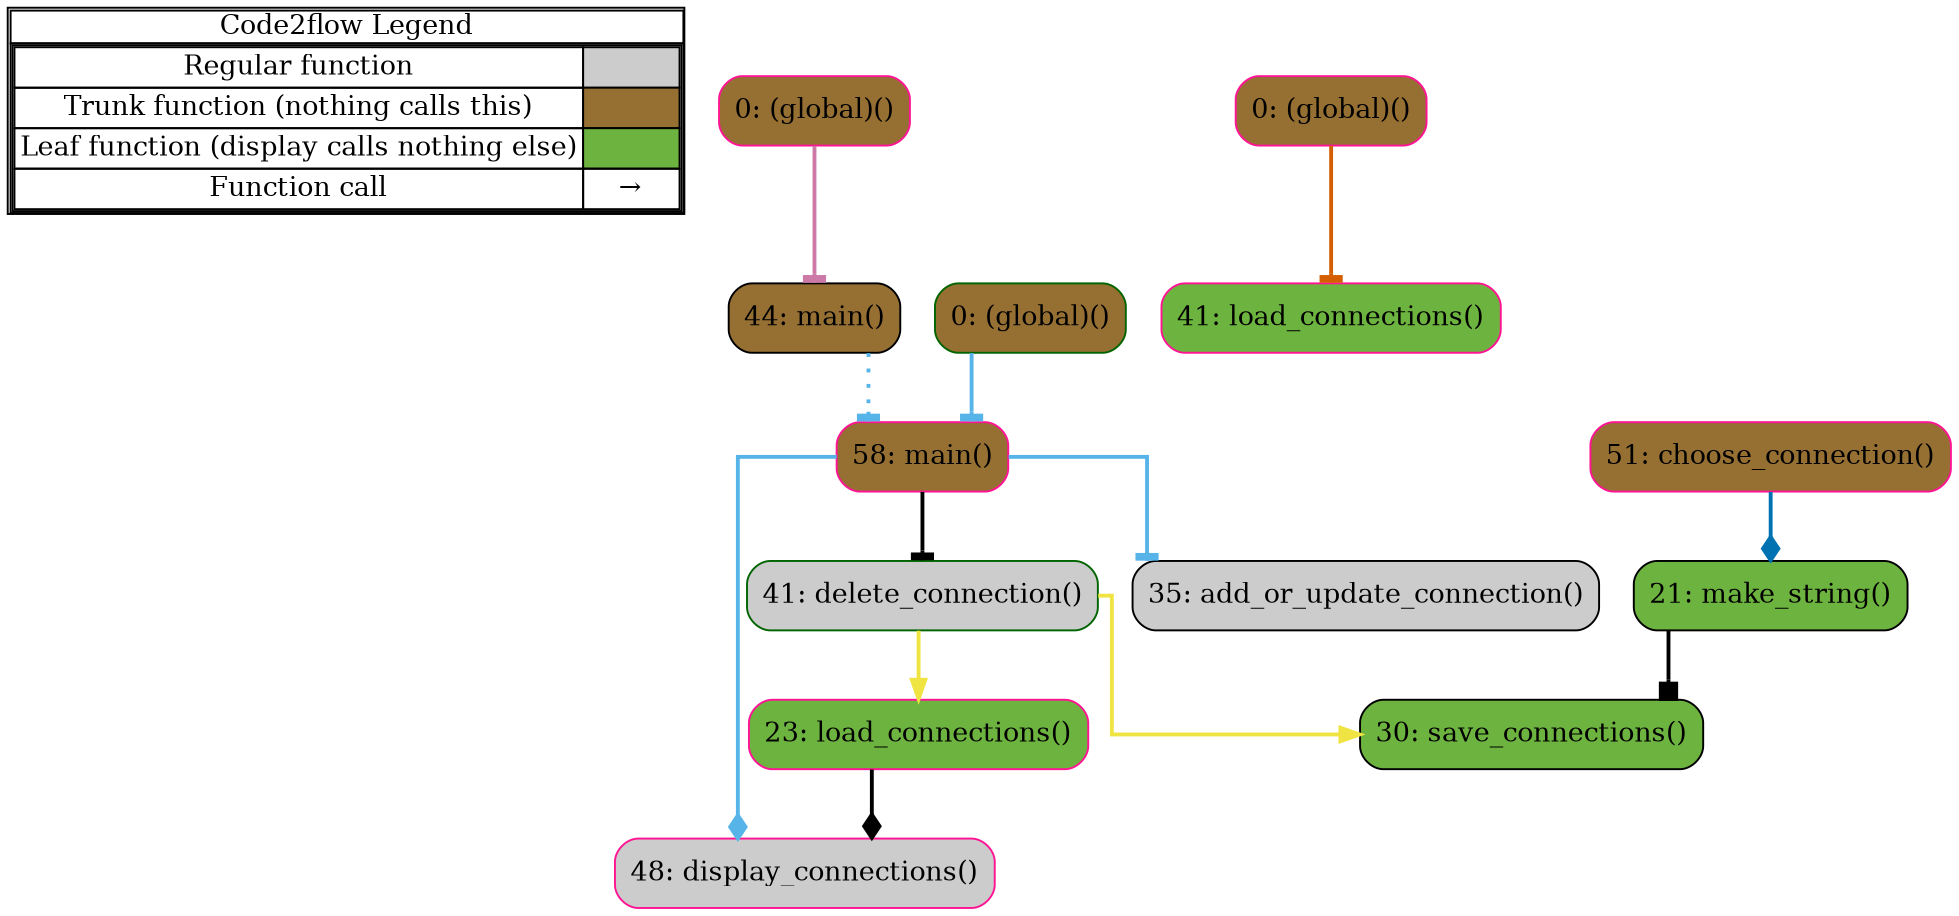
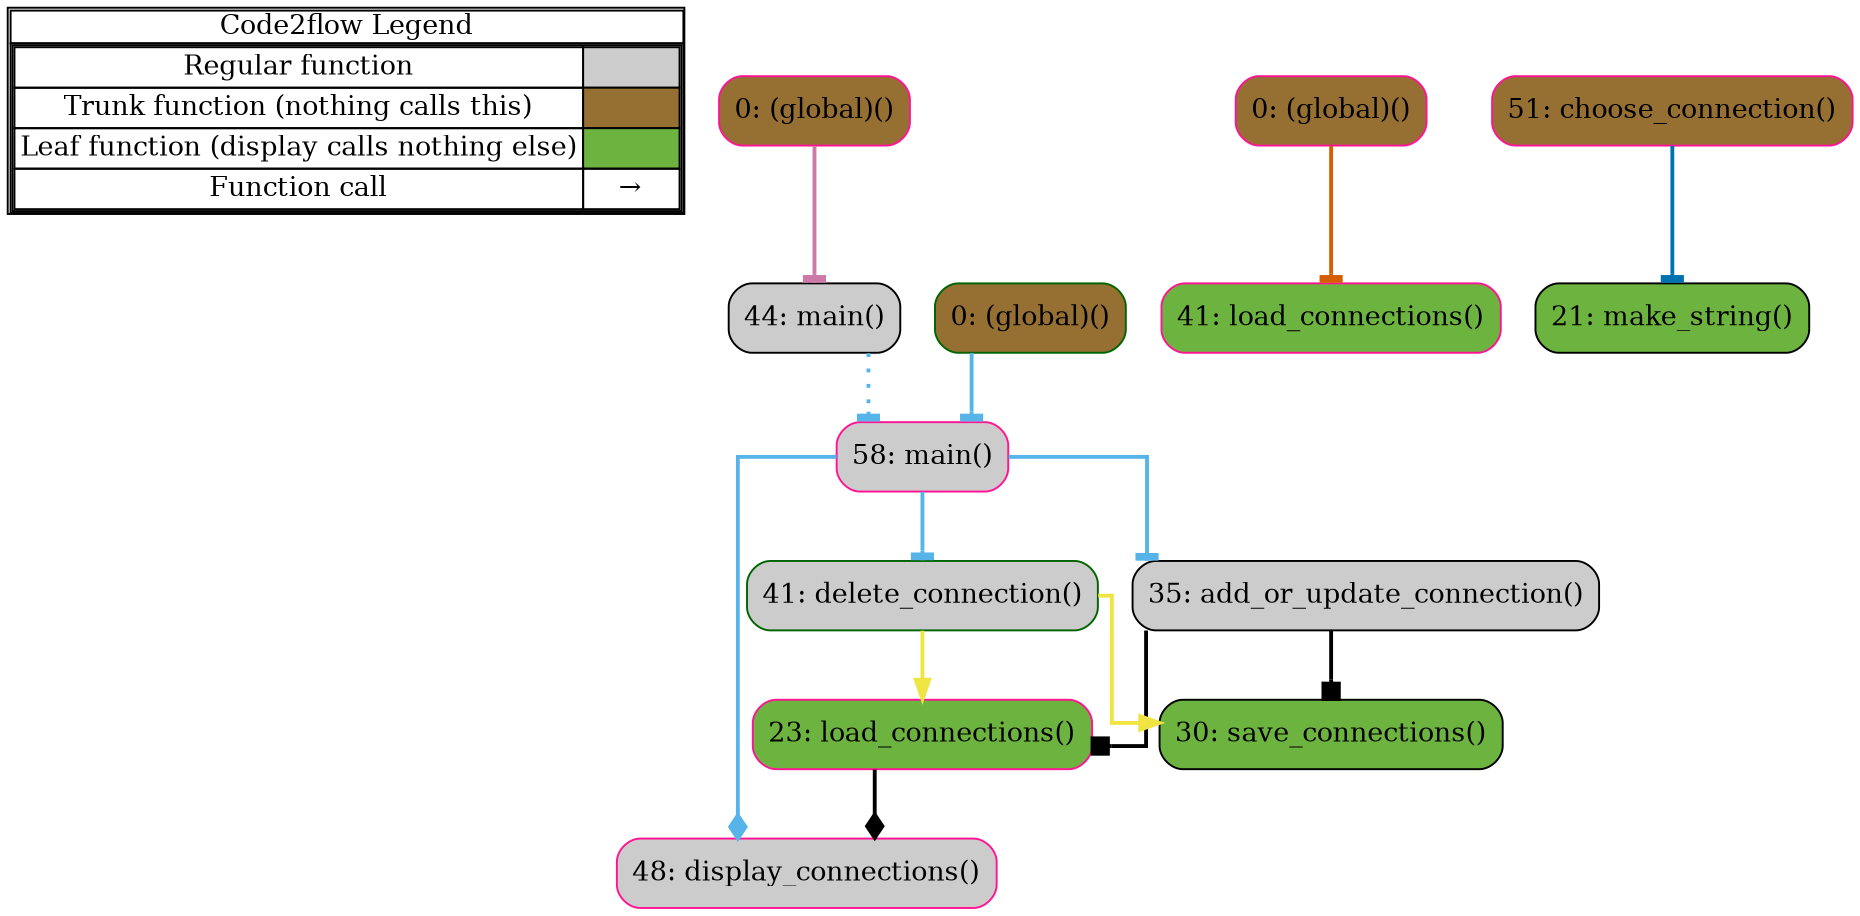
node "44: main()": fillcolor #966f33 -> #cccccc
node "58: main()": fillcolor #966f33 -> #cccccc
edge "51: choose_connection()" -> "21: make_string()": arrowhead diamond -> tee
edge "58: main()" -> "41: delete_connection()": color #000000 -> #56b4e9
edge "21: make_string()" -> "30: save_connections()": now "35: add_or_update_connection()" -> "30: save_connections()"
edge "35: add_or_update_connection()" -> "23: load_connections()": added
